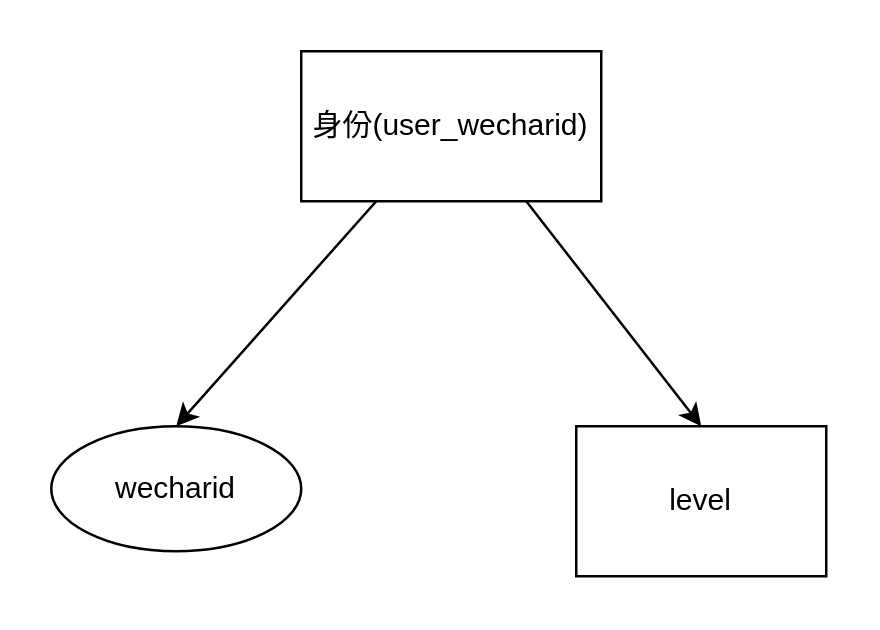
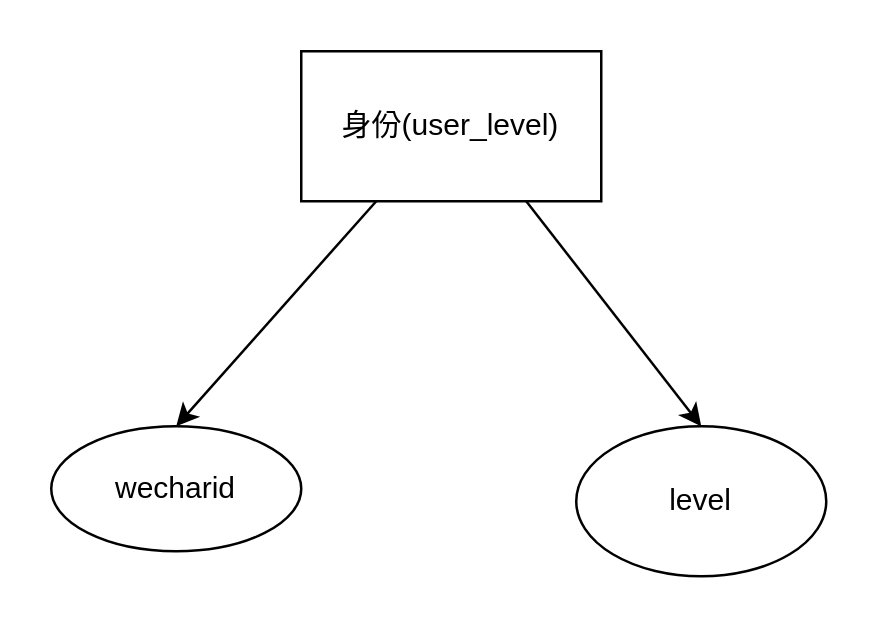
node "身份(user_wecharid)": label "身份(user_wecharid)" -> "身份(user_level)"
node "level": shape rectangle -> ellipse
